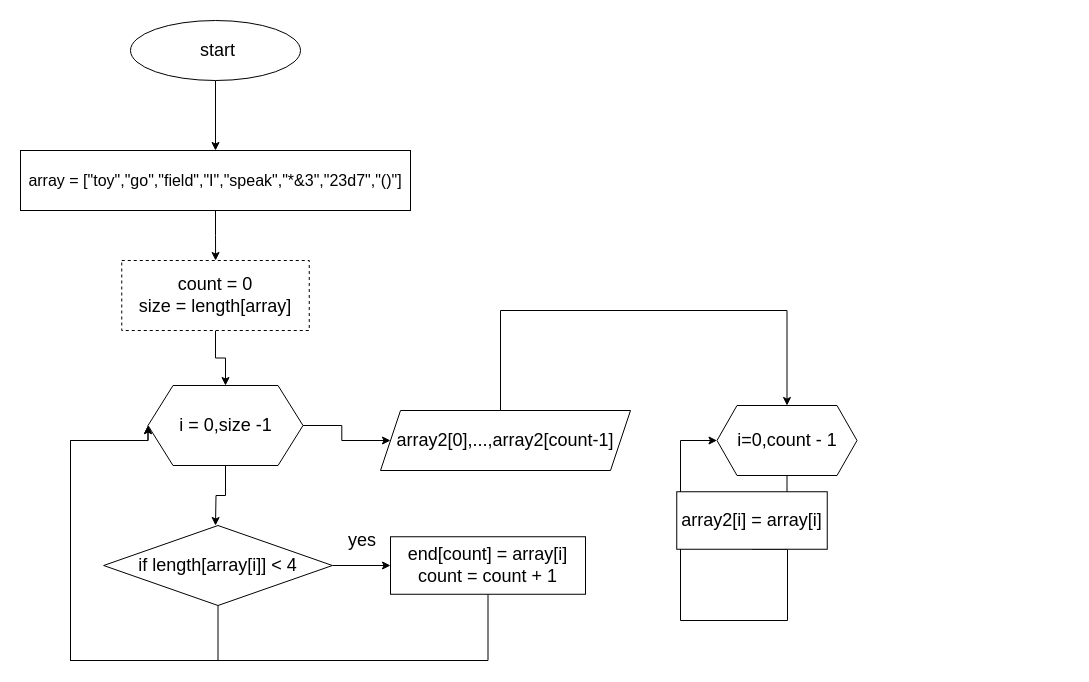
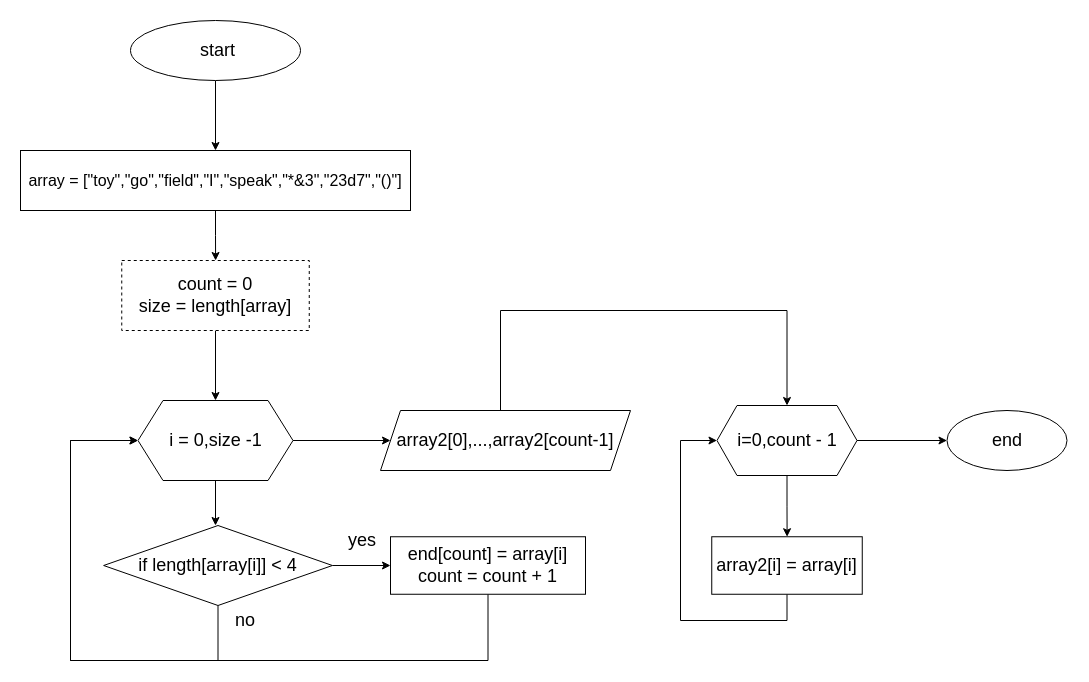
node "i = 0,size -1": moved (226, 426) -> (216, 441)
edge "i=0,count - 1" -> "end": added
node "end": added
node "array2[i] = array[i]": moved (752, 521) -> (787, 566)
node "no": added
